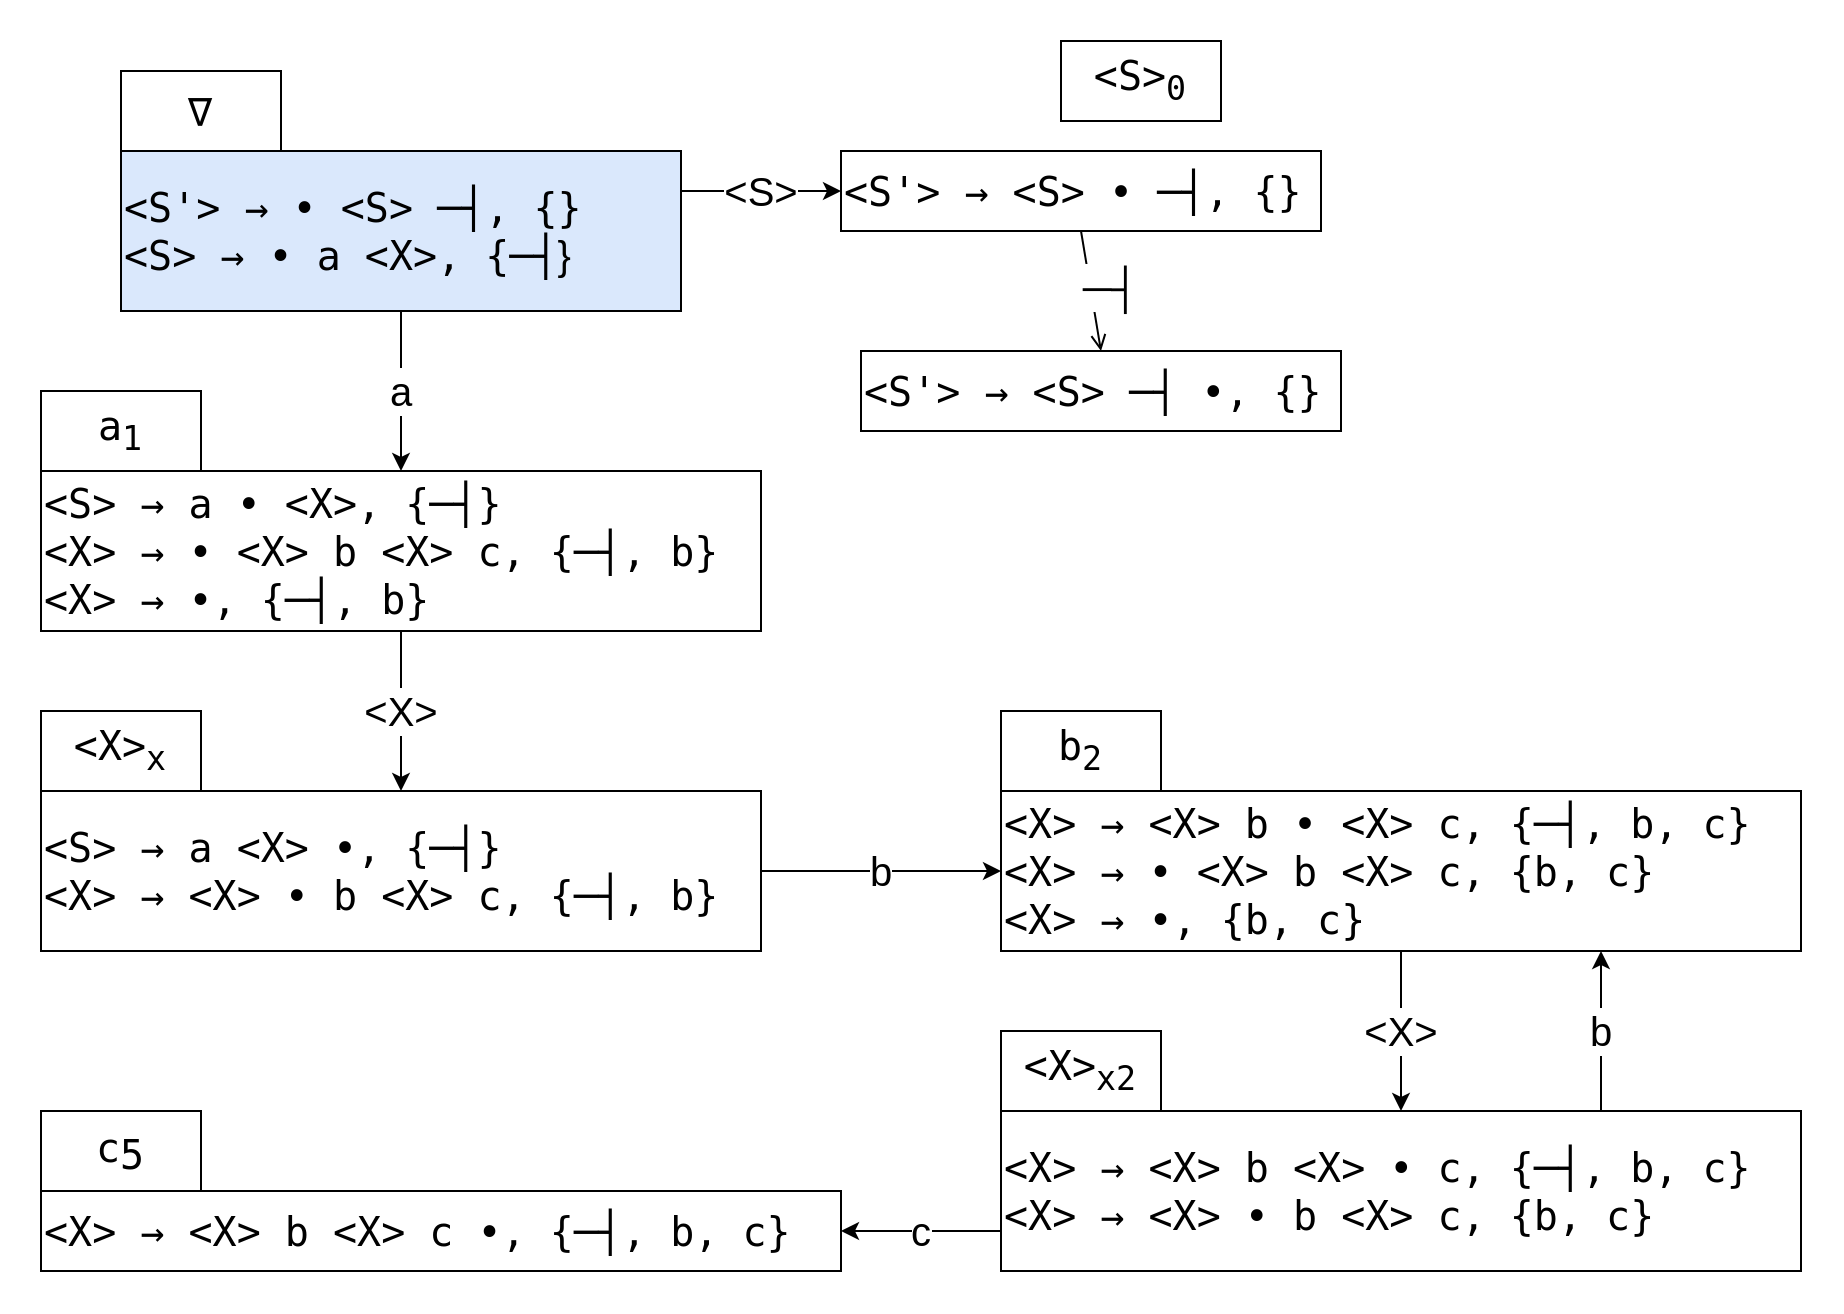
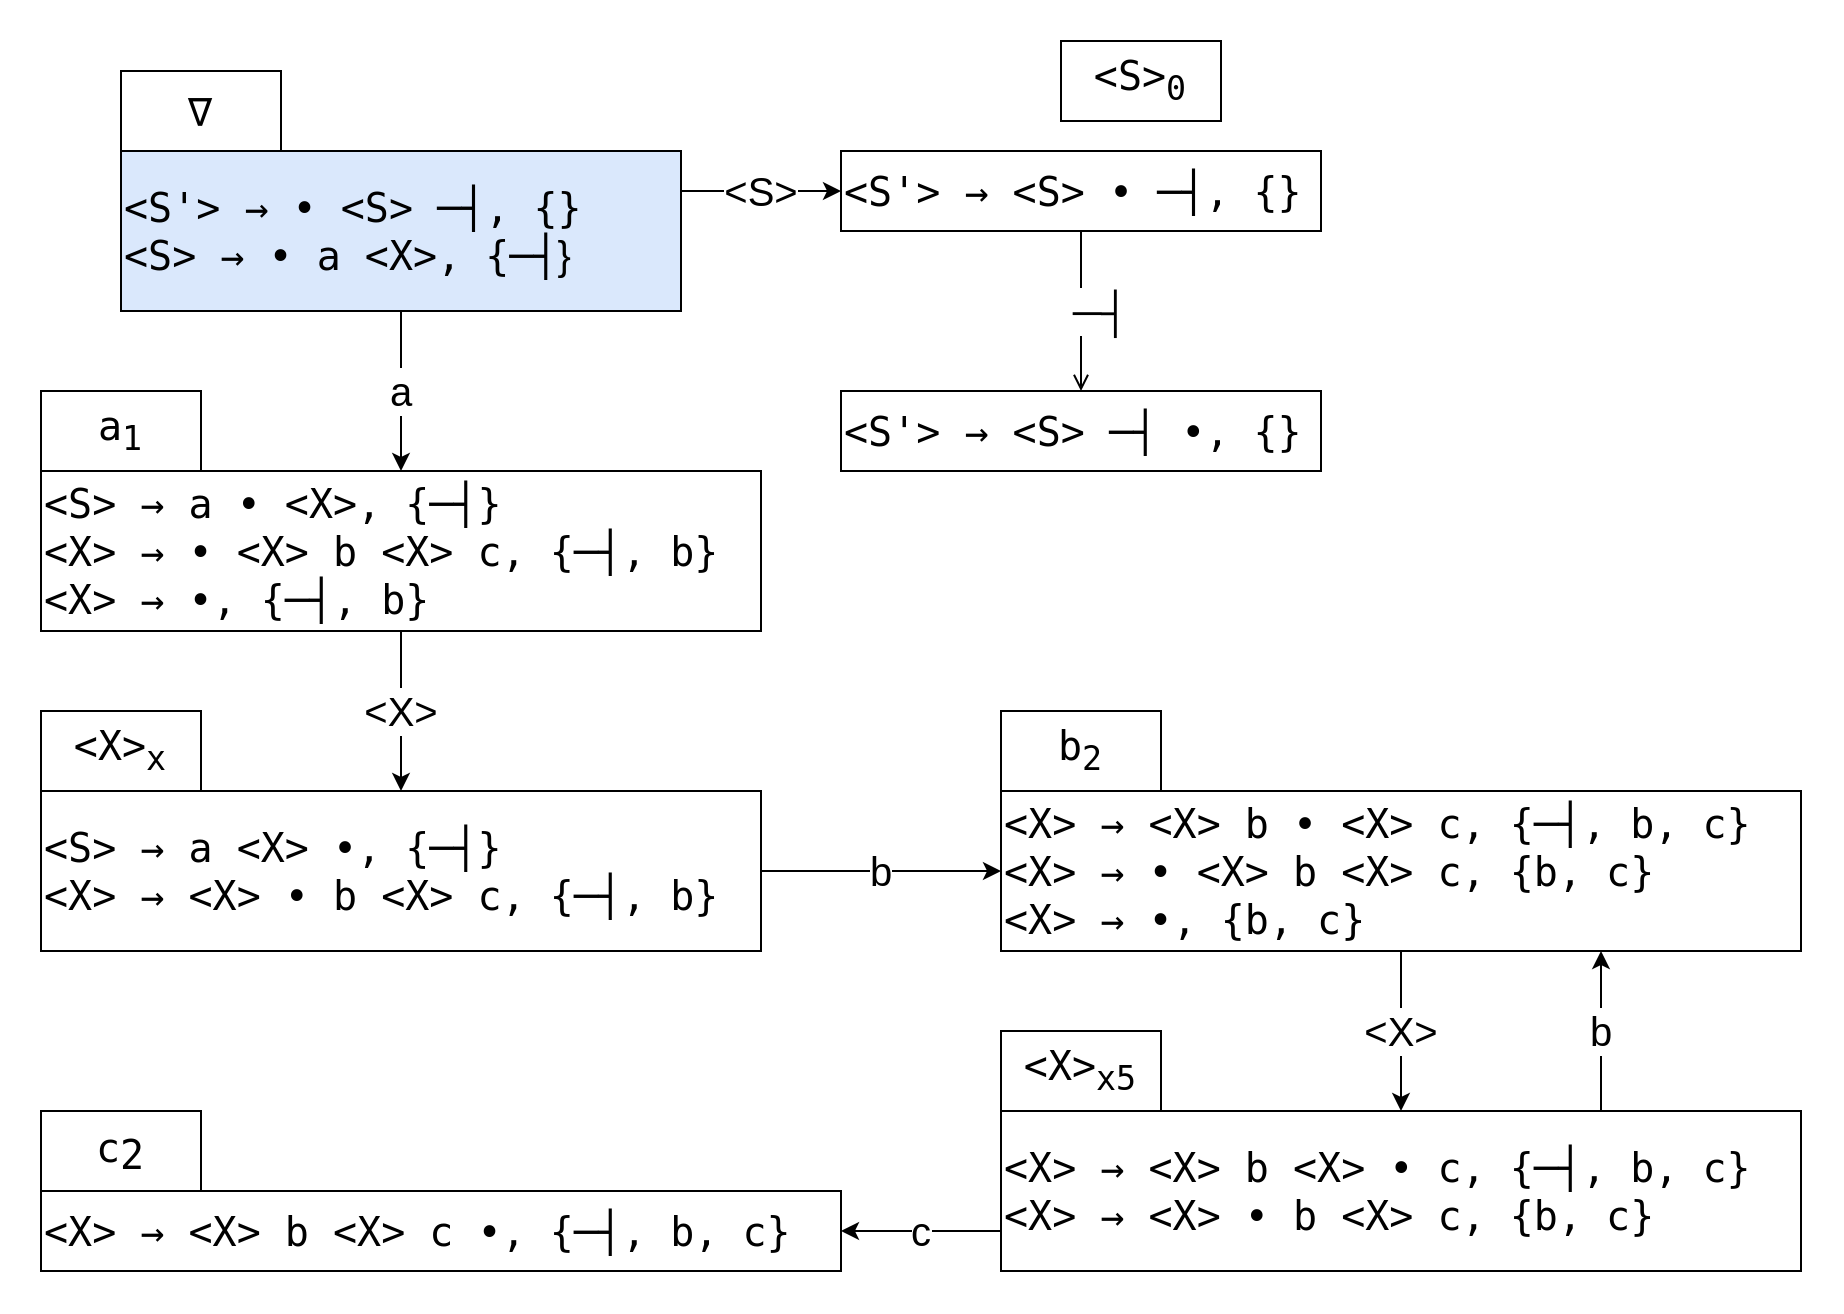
node "<S'> → <S> ─┤ •, {}": moved (1101, 391) -> (1081, 431)
node "<X>x2": label "<X>x2" -> "<X>x5"
node "c5": label "c5" -> "c2"
